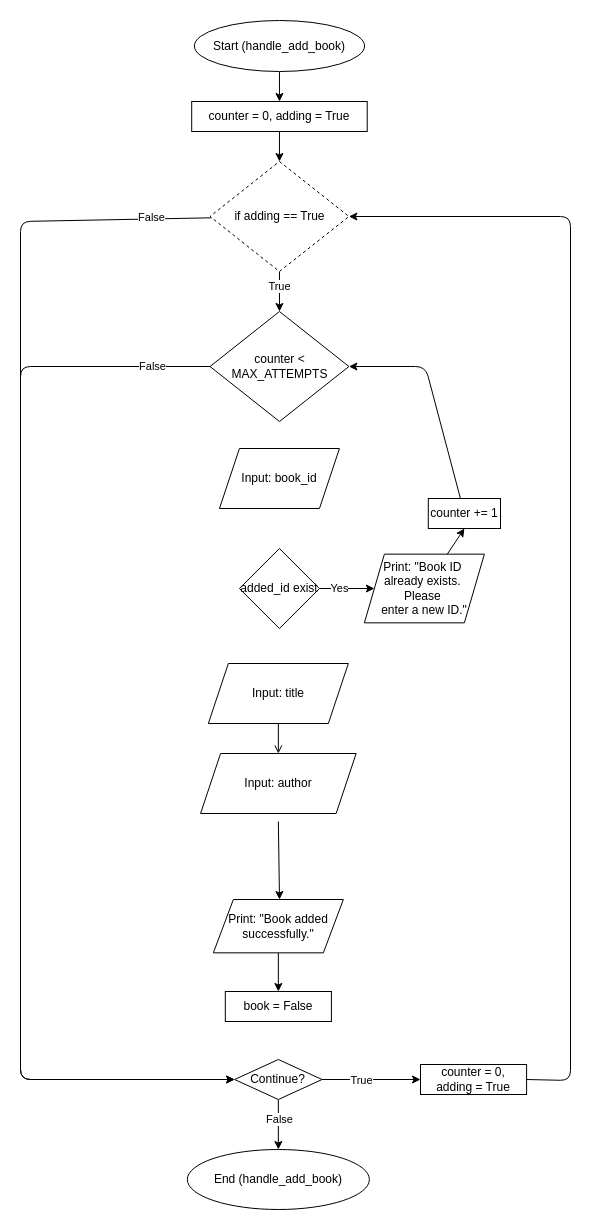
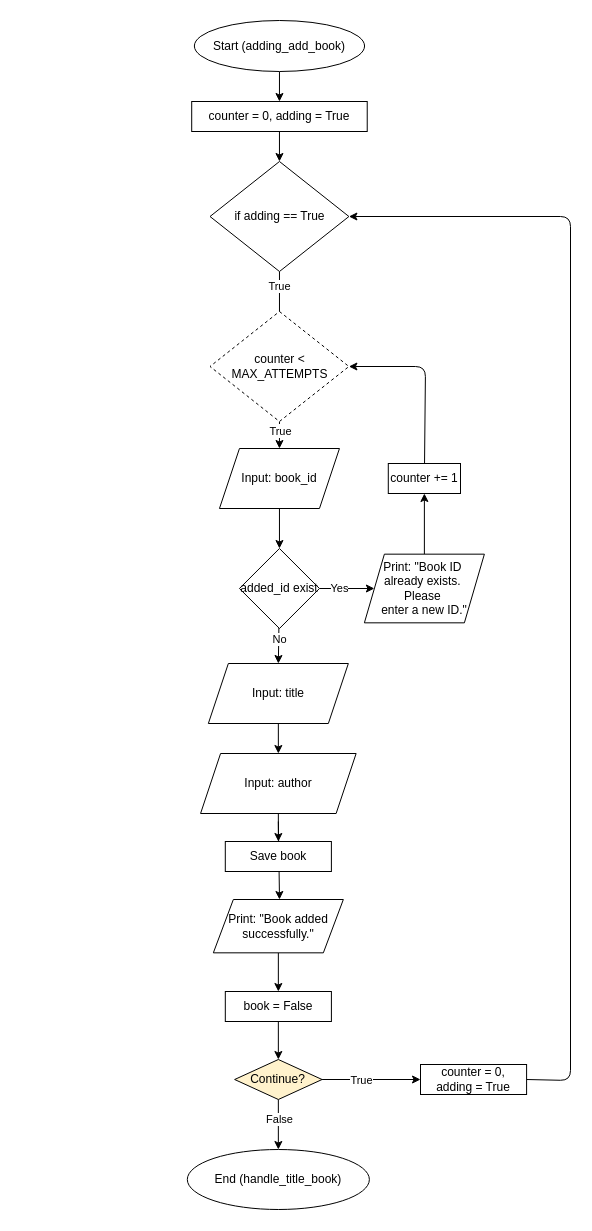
node "Start (handle_add_book)": label "Start (handle_add_book)" -> "Start (adding_add_book)"
node "if adding == True": style dashed -> solid
edge "if adding == True" -> "Continue?": removed, label "False"
edge "if adding == True" -> "counter < MAX_ATTEMPTS": arrowhead classic -> none
edge "counter < MAX_ATTEMPTS" -> "Continue?": removed, label "False"
node "counter < MAX_ATTEMPTS": style solid -> dashed
edge "counter < MAX_ATTEMPTS" -> "Input: book_id": added, labels "Yes", "True"
node "counter += 1": moved (464, 514) -> (424, 479)
edge "Input: book_id" -> "added_id exist": added
edge "added_id exist" -> "Input: title": added, label "No"
edge "Input: title" -> "Input: author": arrowhead open -> classic
edge "Input: author" -> "Save book": added
node "Save book": added
edge "book = False" -> "Continue?": added
node "Continue?": fillcolor #ffffff -> #fff2cc
node "End (handle_add_book)": label "End (handle_add_book)" -> "End (handle_title_book)"
